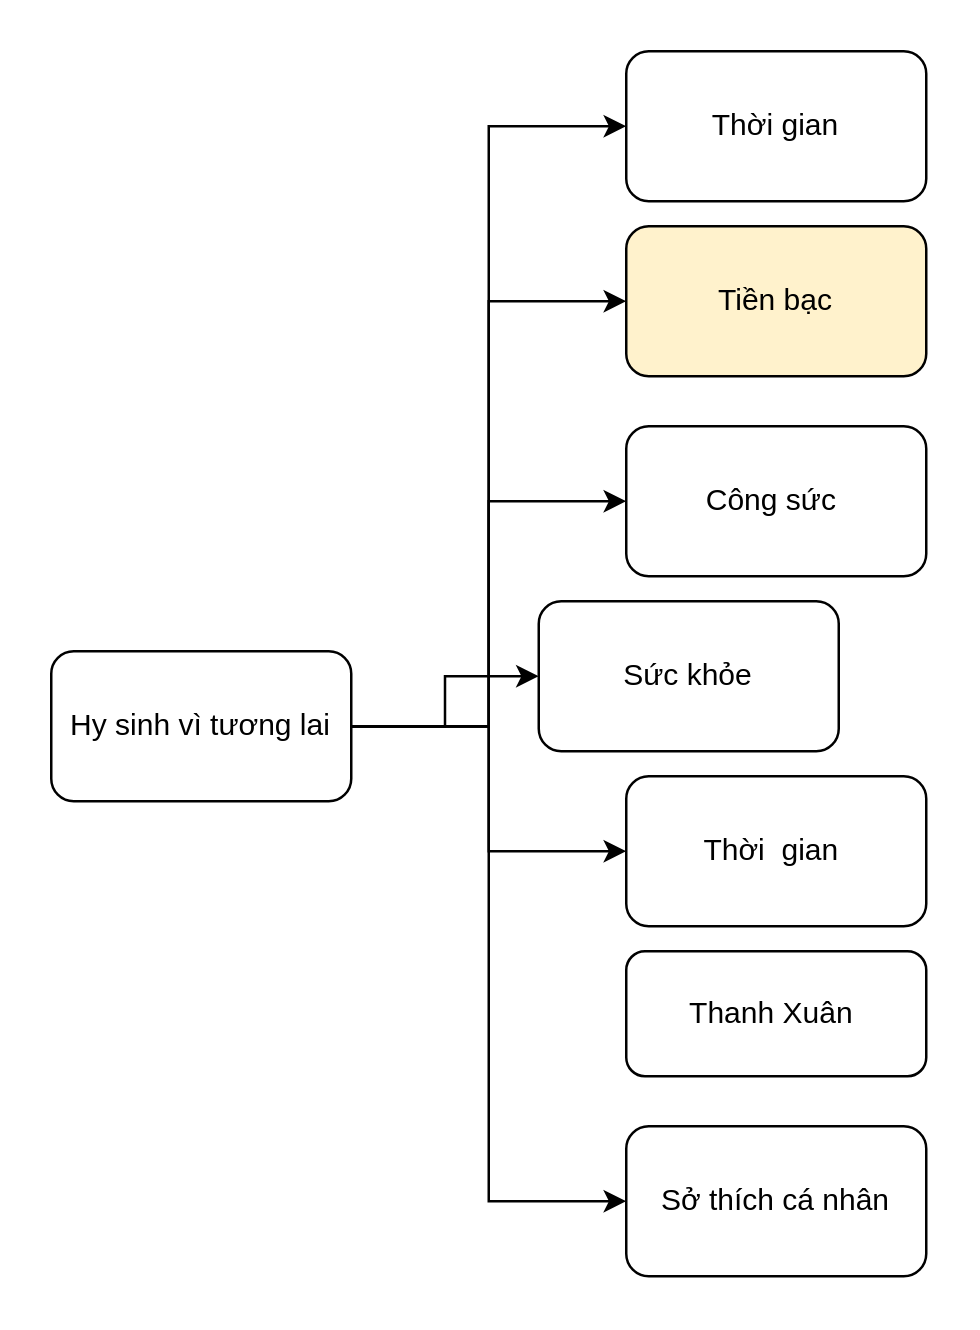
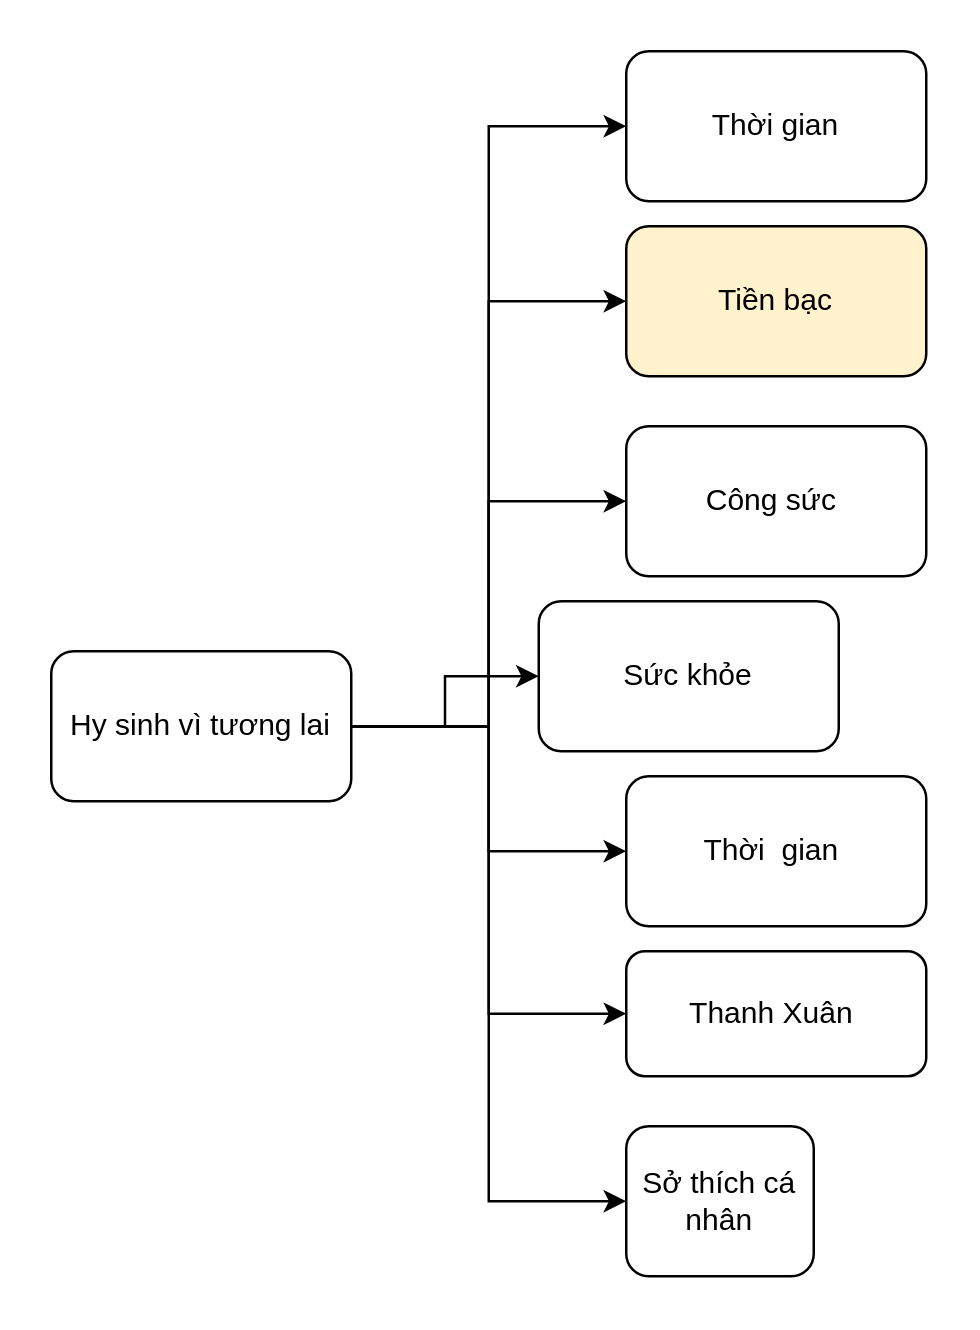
edge "Hy sinh vì tương lai" -> "Thanh Xuân": added
node "Sở thích cá nhân": size 300x150 -> 188x150
